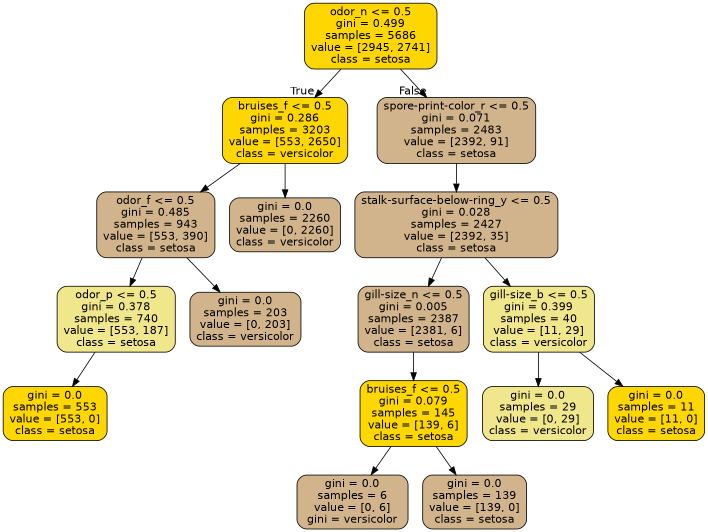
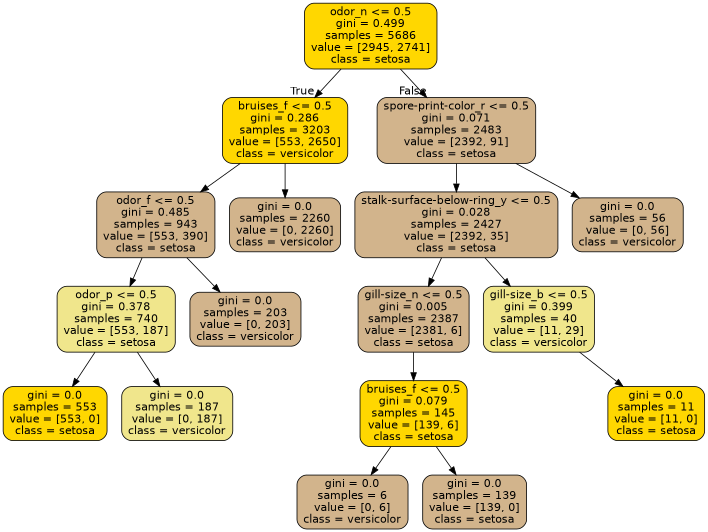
node "gini = 0.0 samples = 56 value = [0, 56] class = versicolor": added
node "gini = 0.0 samples = 187 value = [0, 187] class = versicolor": added
node "gini = 0.0 samples = 29 value = [0, 29] class = versicolor": removed
node "gini = 0.0 samples = 6 value = [0, 6] gini = versicolor": label "gini = 0.0 samples = 6 value = [0, 6] gini = versicolor" -> "gini = 0.0 samples = 6 value = [0, 6] class = versicolor"
